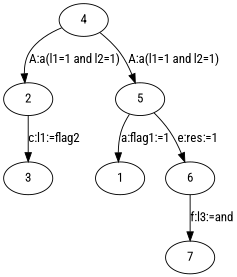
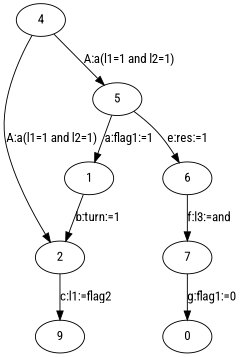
node "3": label "3" -> "9"
edge "1" -> "2": added, label "b:turn:=1"
node "0": added
